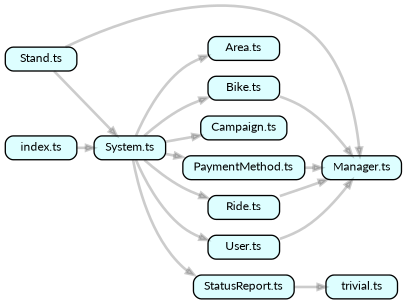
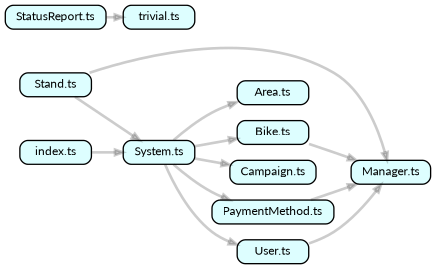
node "Ride.ts": removed
edge "System.ts" -> "StatusReport.ts": removed
